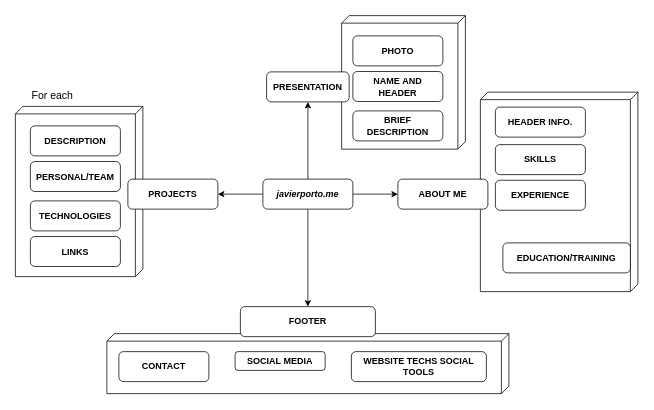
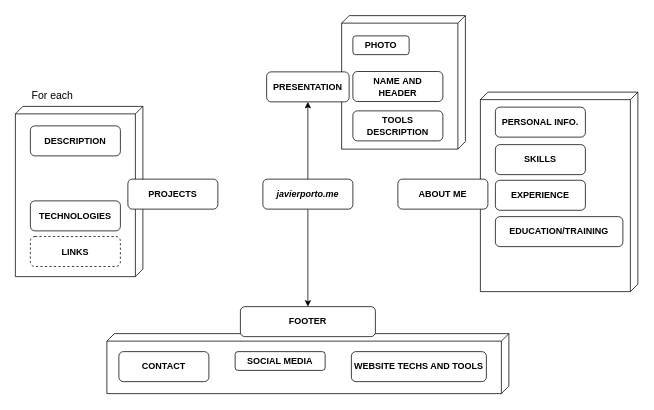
node "PHOTO": size 90x30 -> 56x19
node "HEADER INFO.": label "HEADER INFO." -> "PERSONAL INFO."
node "BRIEF DESCRIPTION": label "BRIEF DESCRIPTION" -> "TOOLS DESCRIPTION"
node "PERSONAL/TEAM": removed
edge "javierporto.me" -> "PROJECTS": removed
edge "javierporto.me" -> "ABOUT ME": removed
node "LINKS": style solid -> dashed
node "EDUCATION/TRAINING": moved (567, 258) -> (559, 231)
node "WEBSITE TECHS SOCIAL TOOLS": label "WEBSITE TECHS SOCIAL TOOLS" -> "WEBSITE TECHS AND TOOLS"
